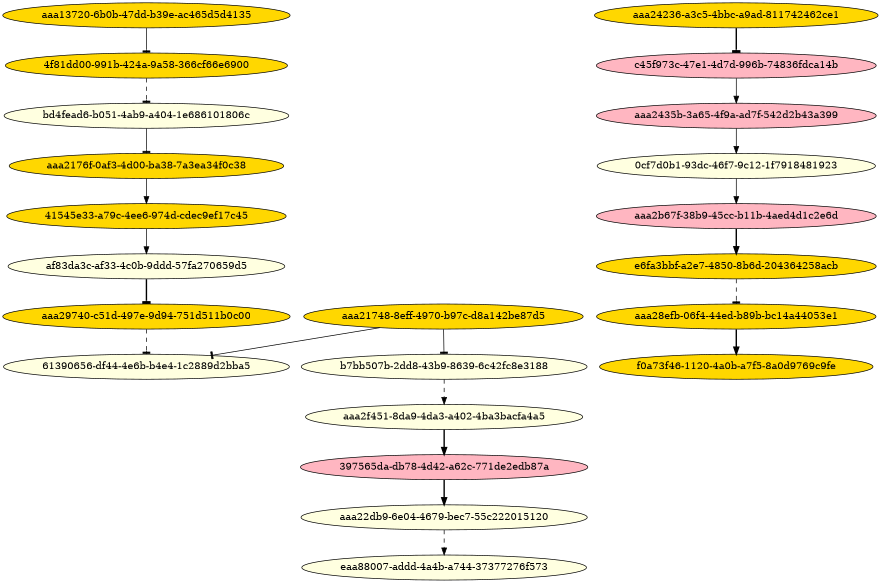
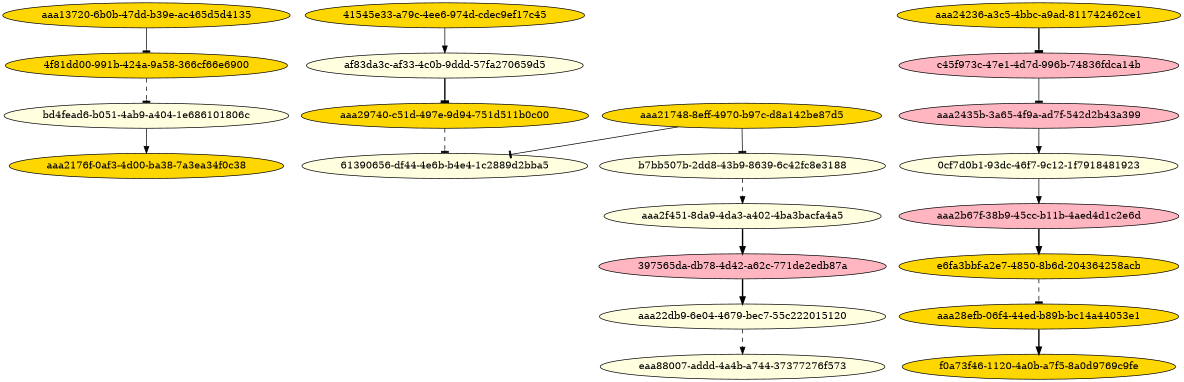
edge "c45f973c-47e1-4d7d-996b-74836fdca14b" -> "aaa2435b-3a65-4f9a-ad7f-542d2b43a399": arrowhead normal -> tee
edge "bd4fead6-b051-4ab9-a404-1e686101806c" -> "aaa2176f-0af3-4d00-ba38-7a3ea34f0c38": arrowhead tee -> normal
edge "aaa2176f-0af3-4d00-ba38-7a3ea34f0c38" -> "41545e33-a79c-4ee6-974d-cdec9ef17c45": removed
